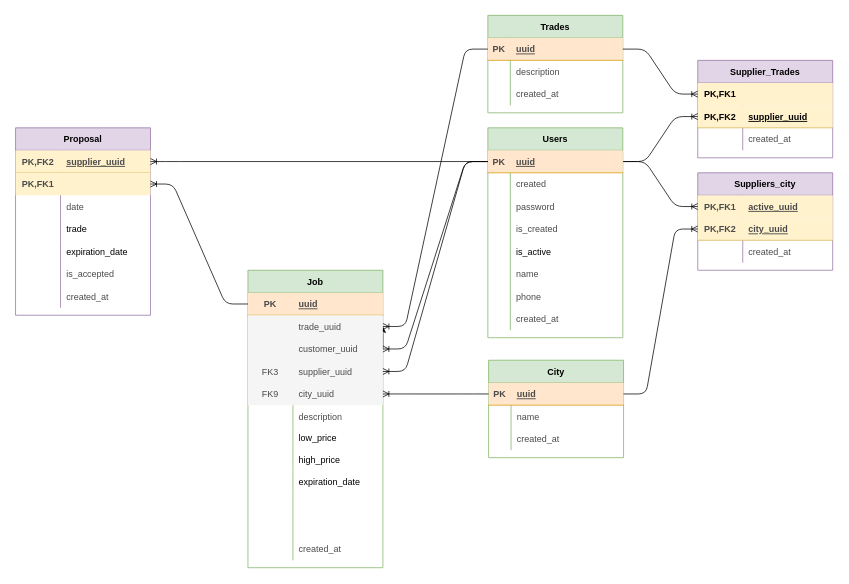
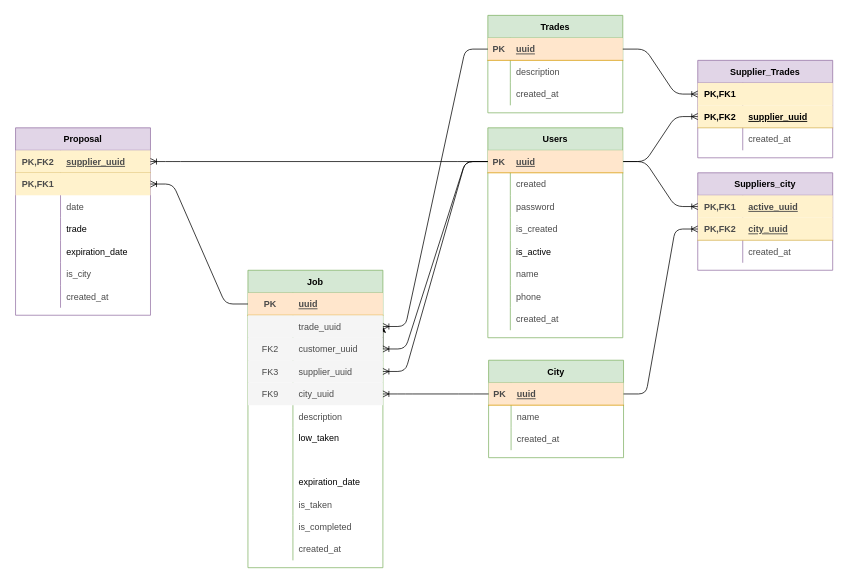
node "is_accepted": label "is_accepted" -> "is_city"
node "FK2": added
node "low_price": label "low_price" -> "low_taken"
node "high_price": removed
node "is_taken": added
node "is_completed": added
